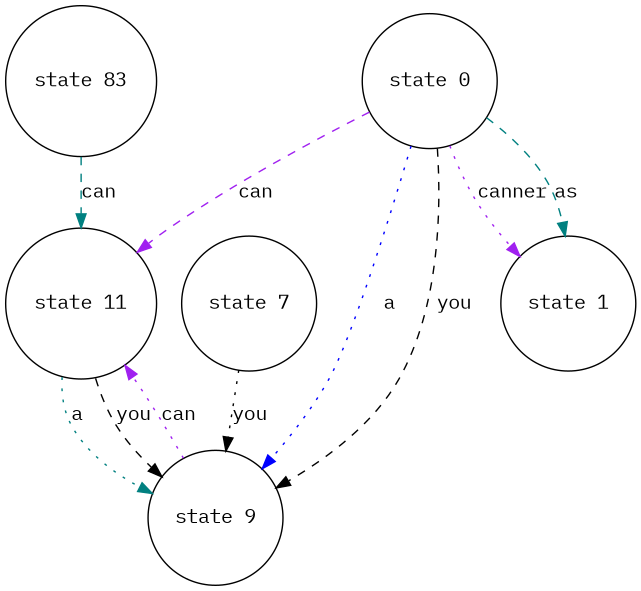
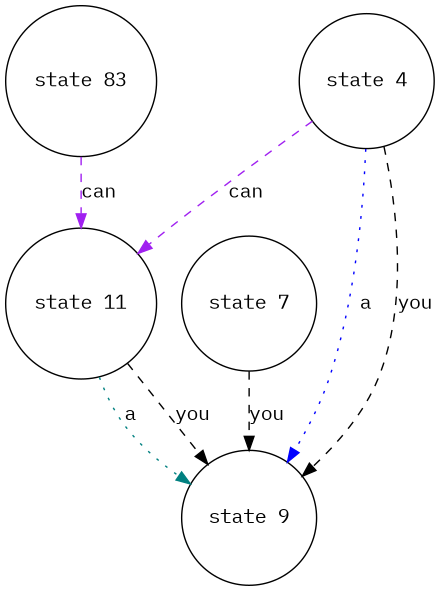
node "state 0": label "state 0" -> "state 4"
edge "state 83" -> "state 11": color teal -> purple
node "state 1": removed
edge "state 7" -> "state 9": style dotted -> dashed
edge "state 9" -> "state 11": removed, label "can"
